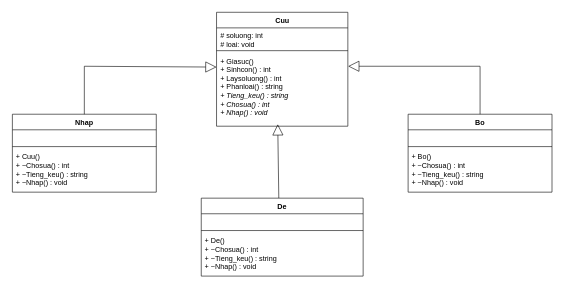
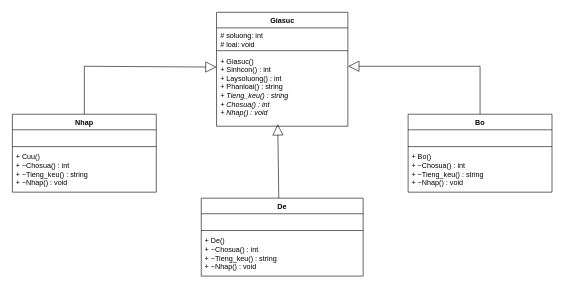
node "Cuu": label "Cuu" -> "Giasuc"
